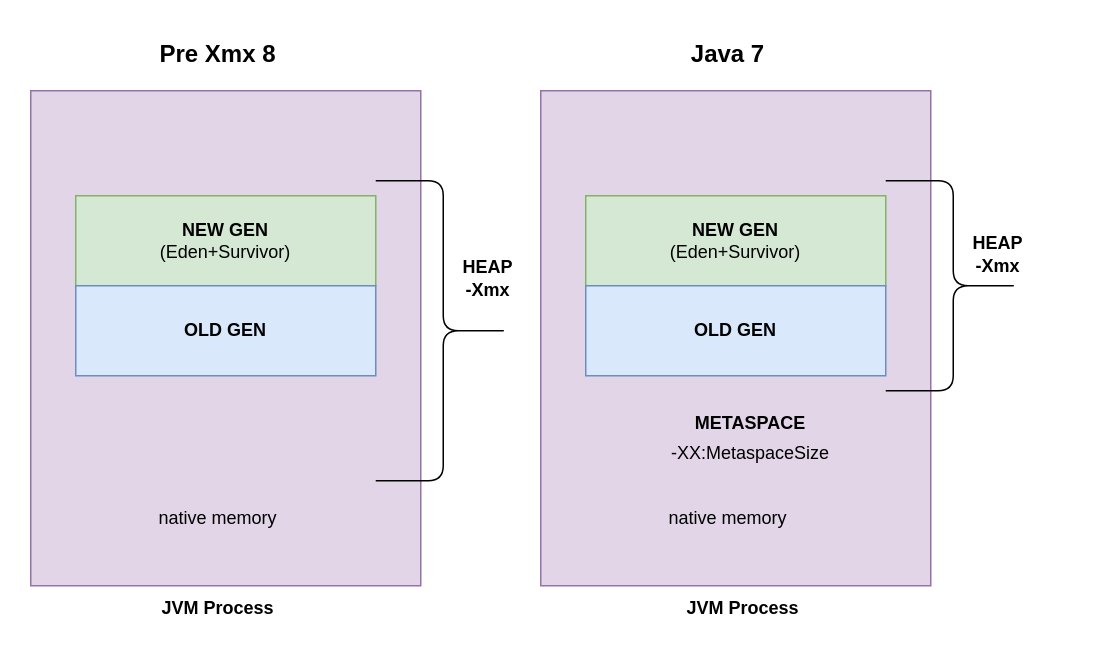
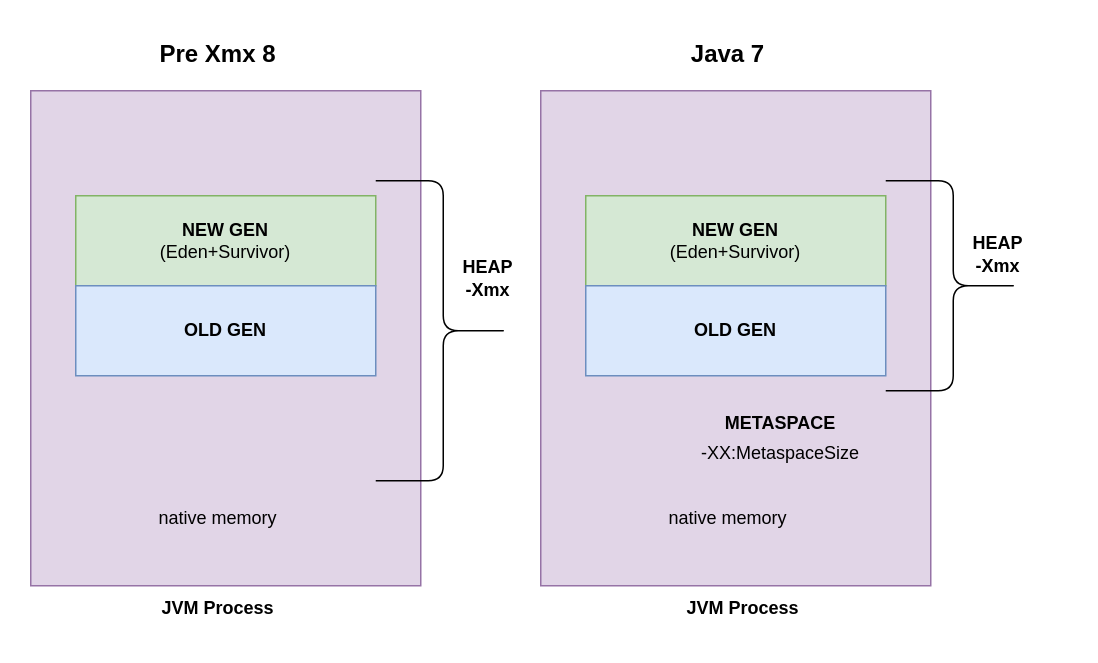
node "METASPACE-XX:MetaspaceSize": moved (751, 436) -> (781, 436)
